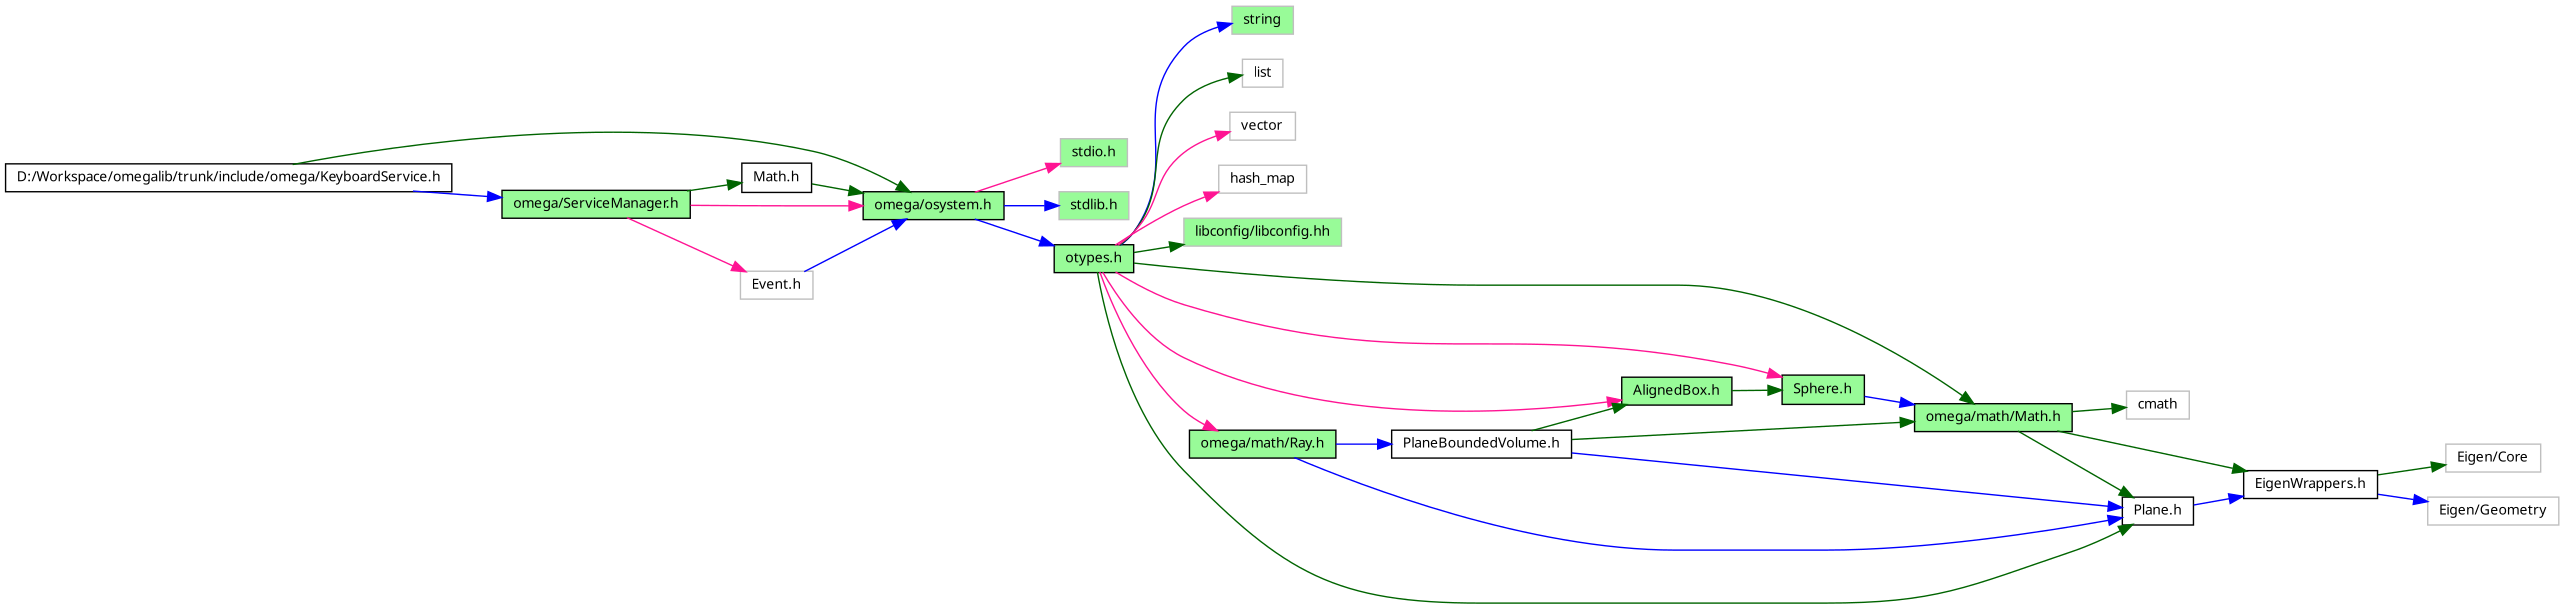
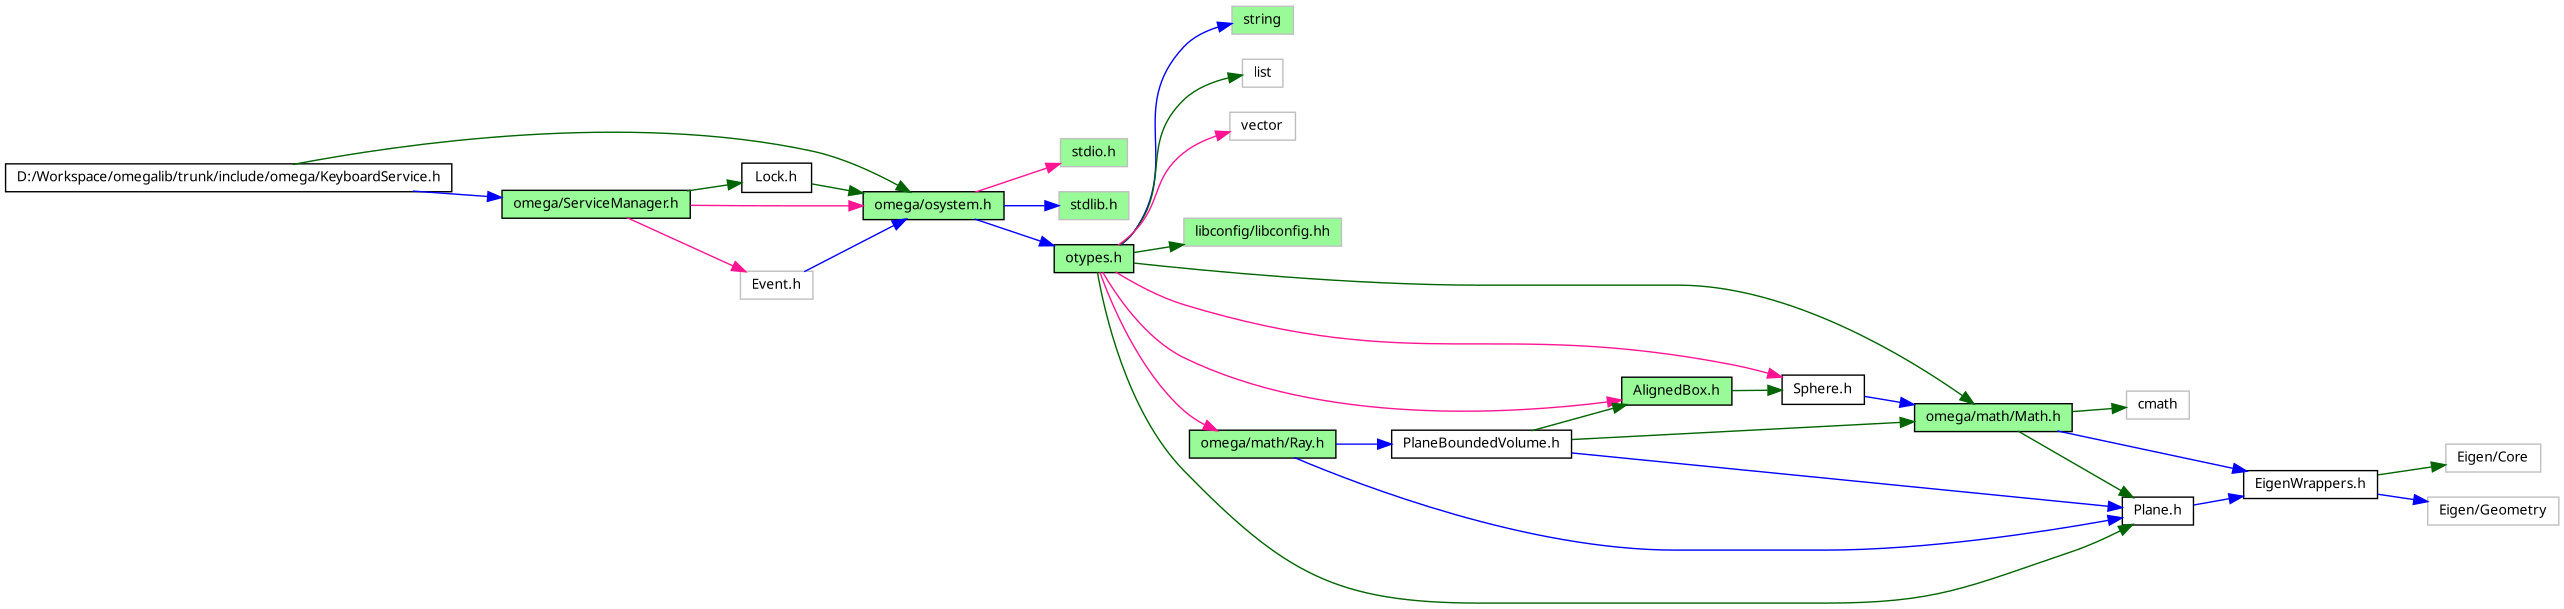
node "Math.h": label "Math.h" -> "Lock.h"
node "hash_map": removed
node "Sphere.h": fillcolor palegreen -> white
edge "omega/math/Math.h" -> "EigenWrappers.h": color darkgreen -> blue
